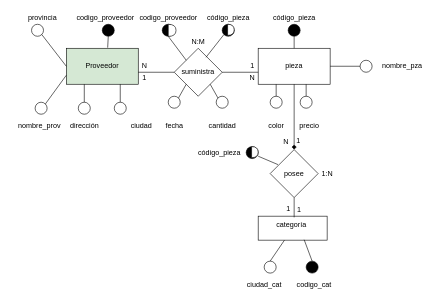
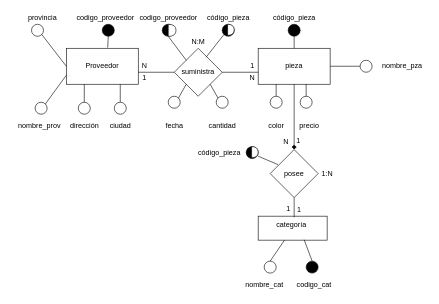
node "Proveedor": fillcolor #d5e8d4 -> #ffffff
node "ciudad": moved (141, 126) -> (120, 126)
node "ciudad_cat": label "ciudad_cat" -> "nombre_cat"
